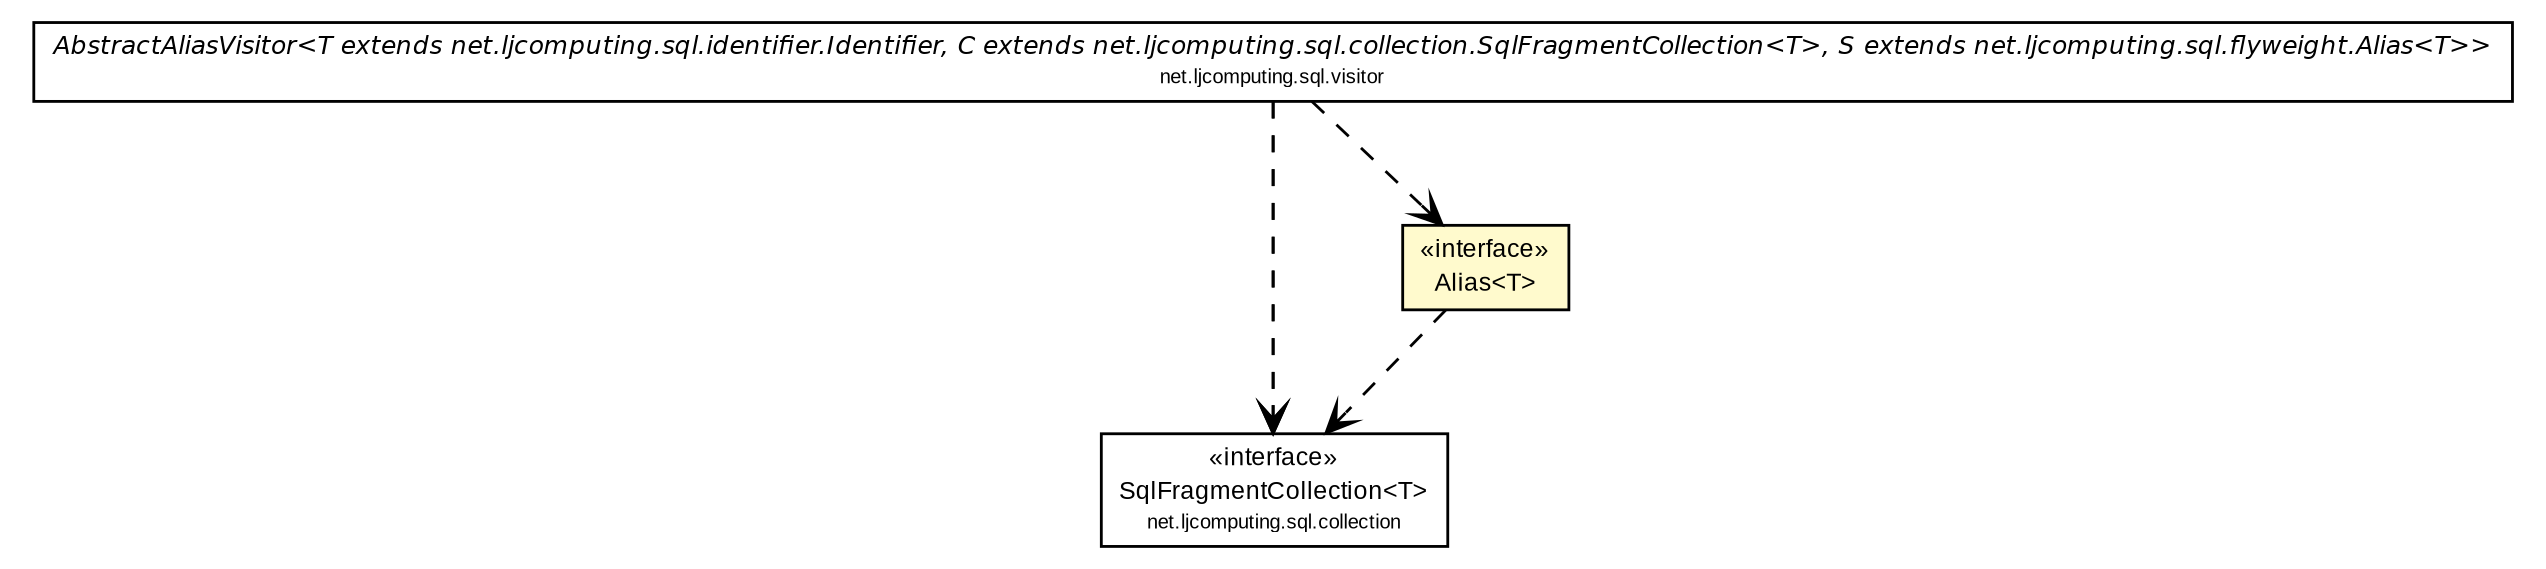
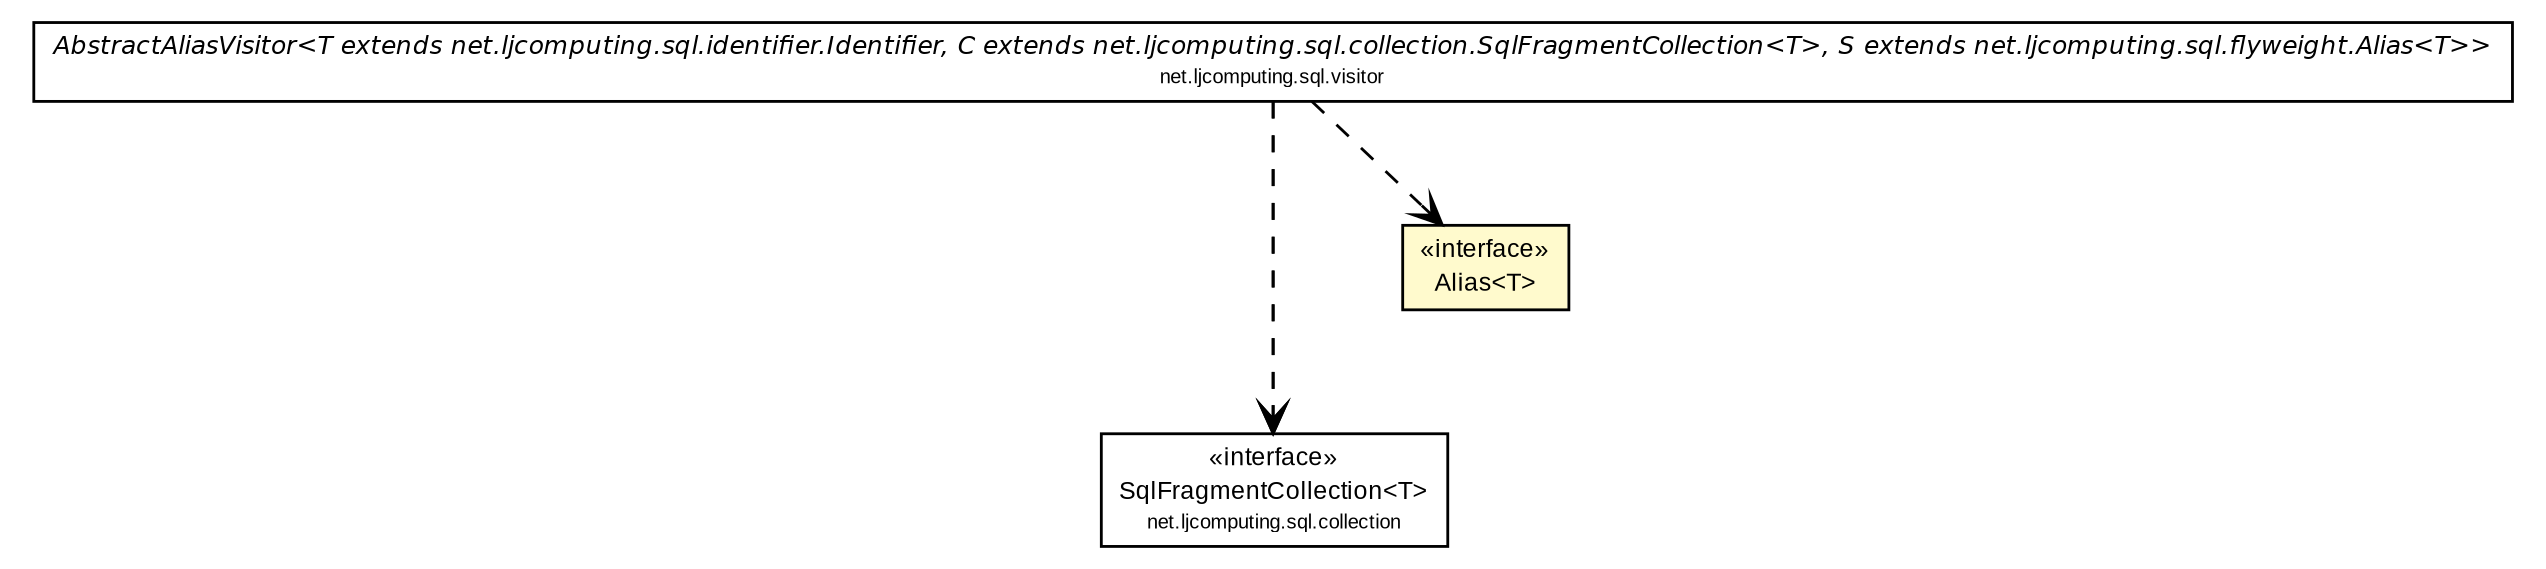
edge "Alias<T>" -> "SqlFragmentCollection<T>": removed
